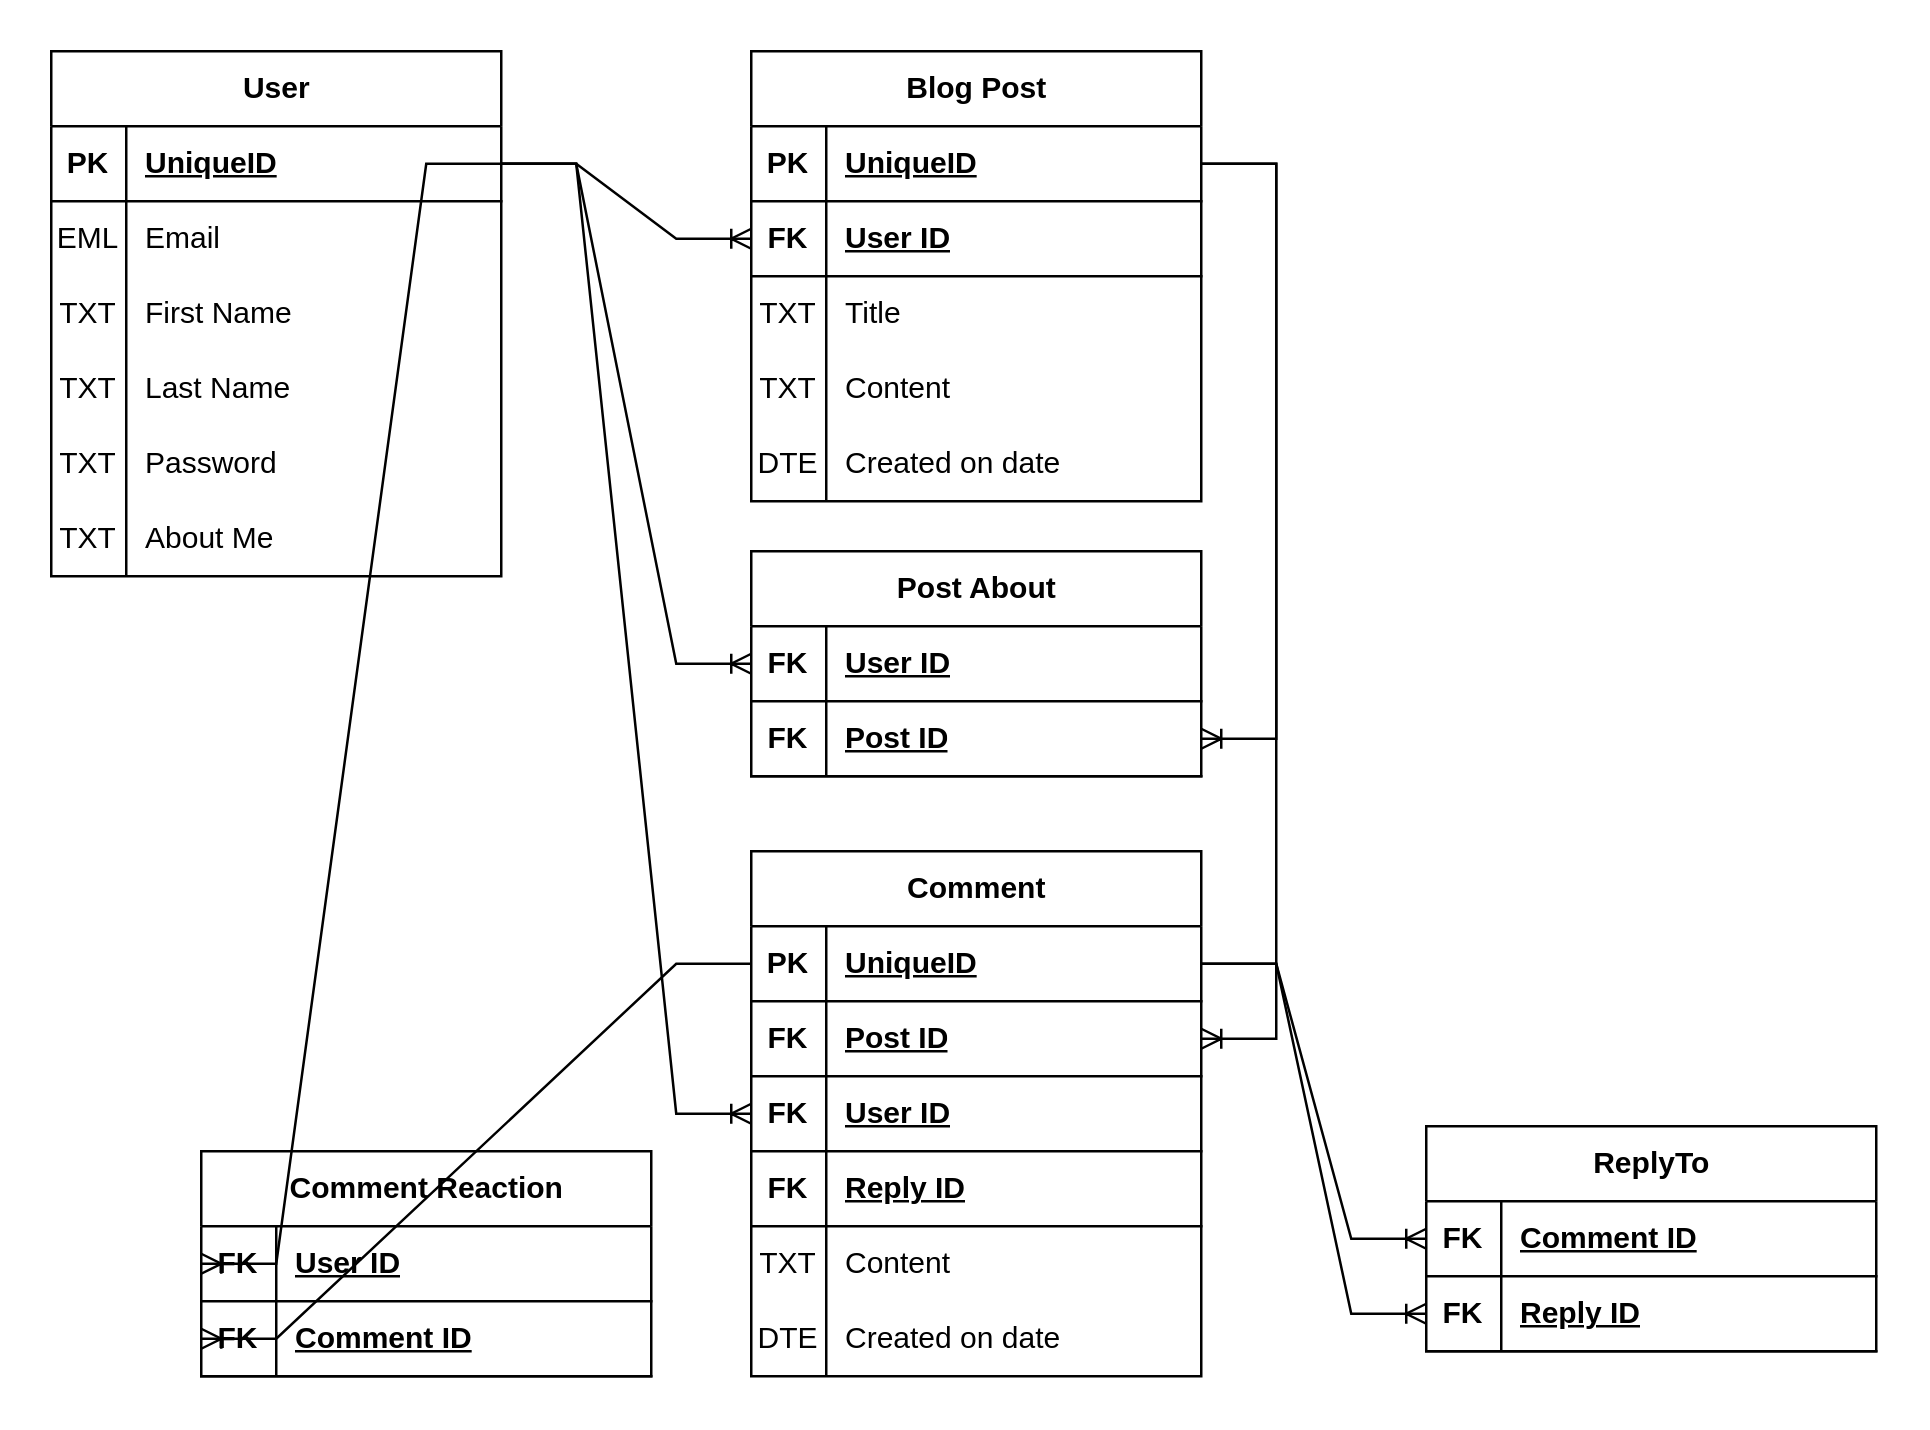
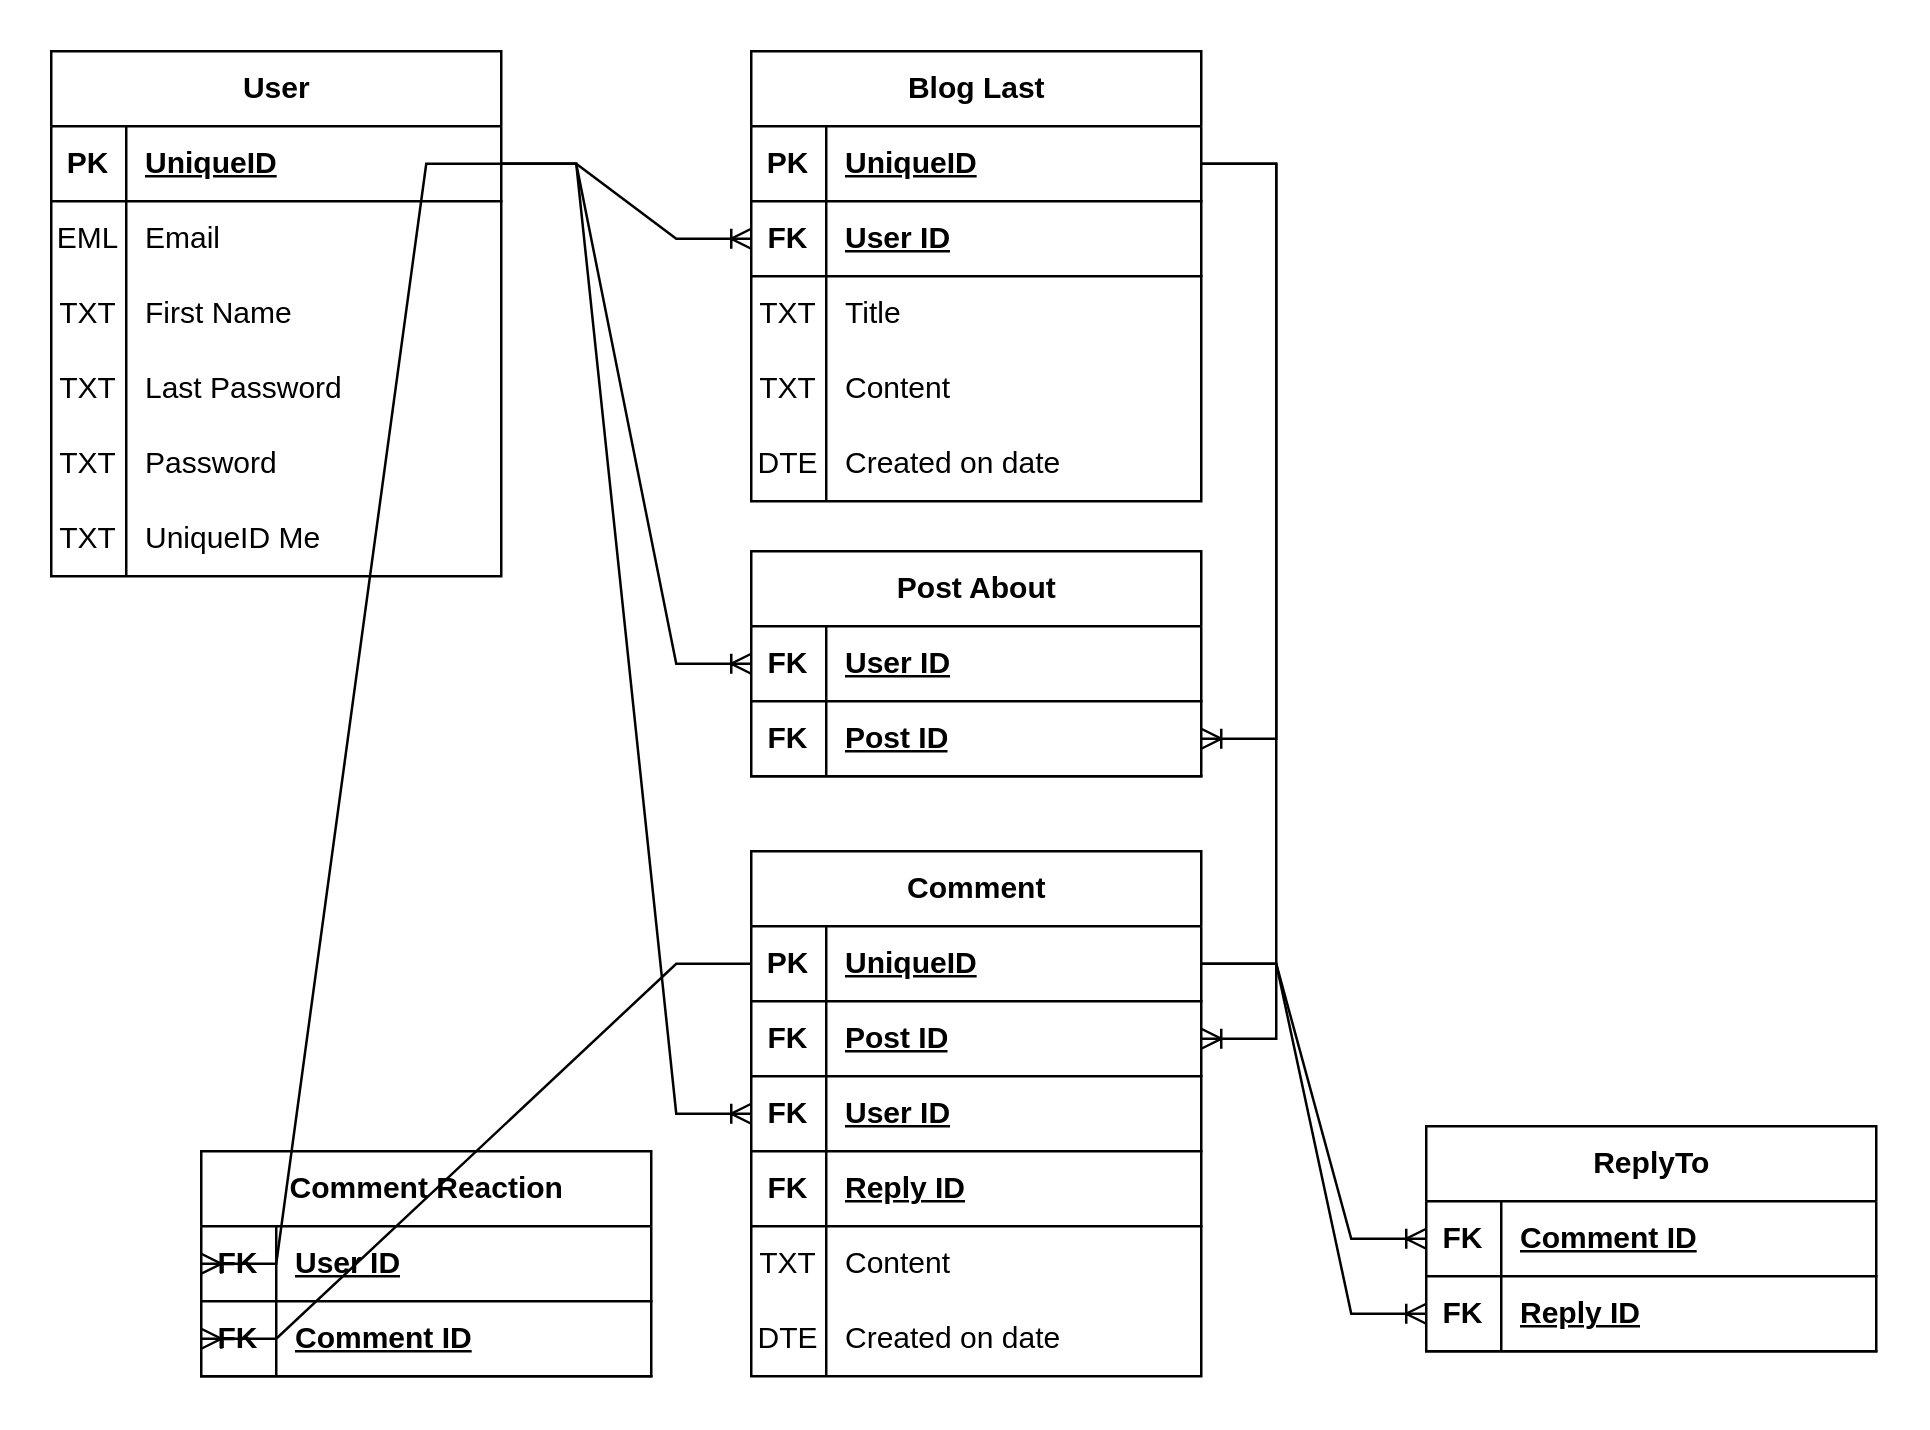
node "Blog Post": label "Blog Post" -> "Blog Last"
node "Last Name": label "Last Name" -> "Last Password"
node "About Me": label "About Me" -> "UniqueID Me"
